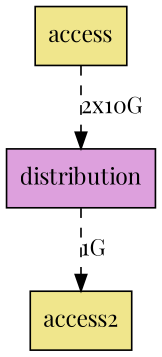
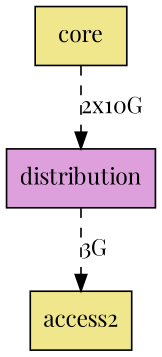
node "access": label "access" -> "core"
edge "distribution" -> "access2": label "1G" -> "3G"
